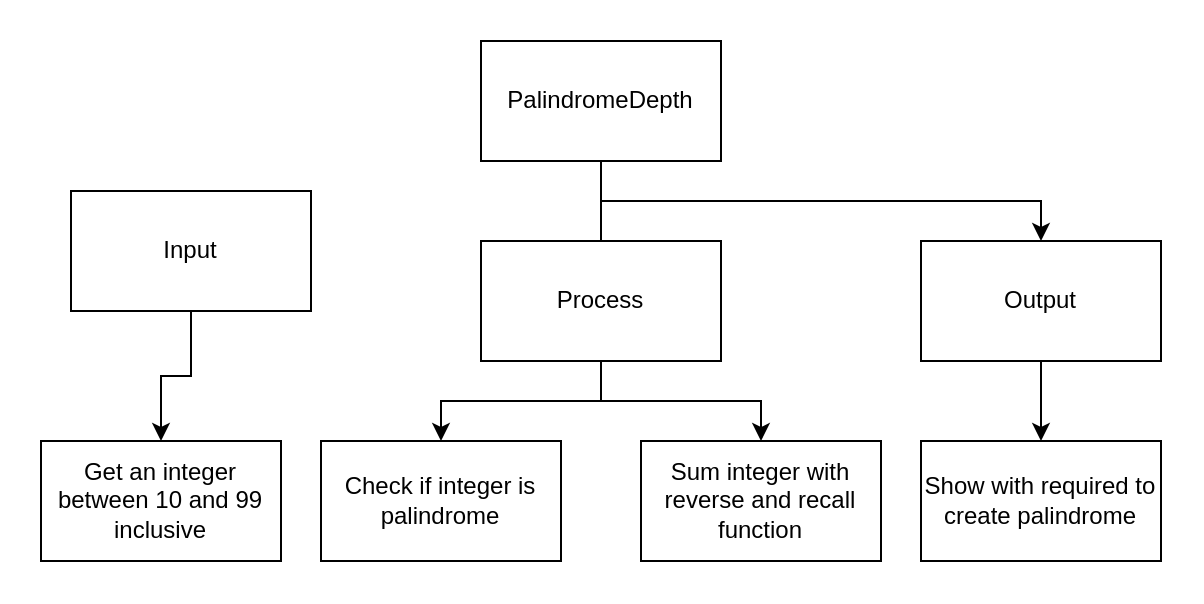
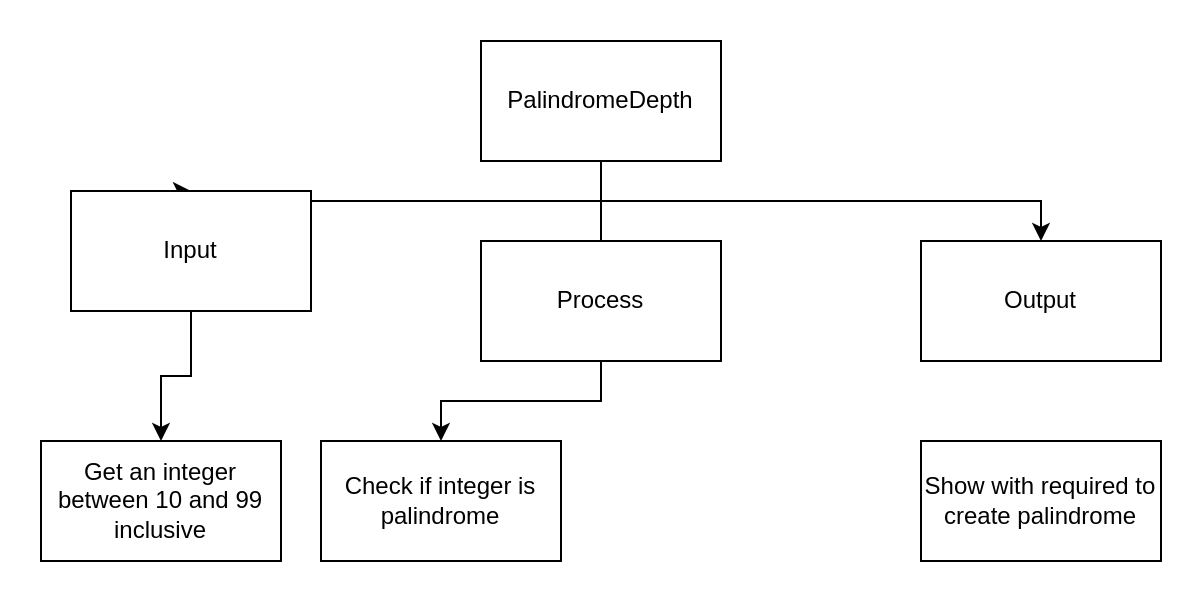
edge "PalindromeDepth" -> "Input": added
edge "Output" -> "Show with required to create palindrome": removed
edge "Process" -> "Sum integer with reverse and recall function": removed
node "Sum integer with reverse and recall function": removed
